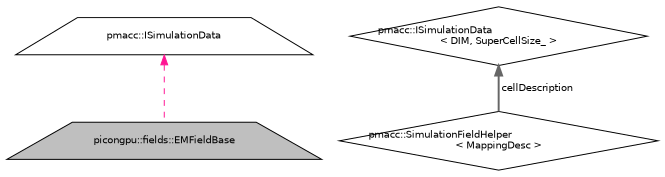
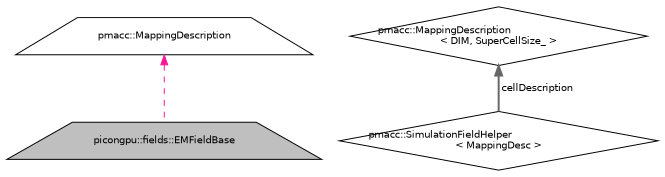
node "pmacc::ISimulationData": label "pmacc::ISimulationData" -> "pmacc::MappingDescription"
node "pmacc::ISimulationData < DIM, SuperCellSize_ >": label "pmacc::ISimulationData < DIM, SuperCellSize_ >" -> "pmacc::MappingDescription < DIM, SuperCellSize_ >"
